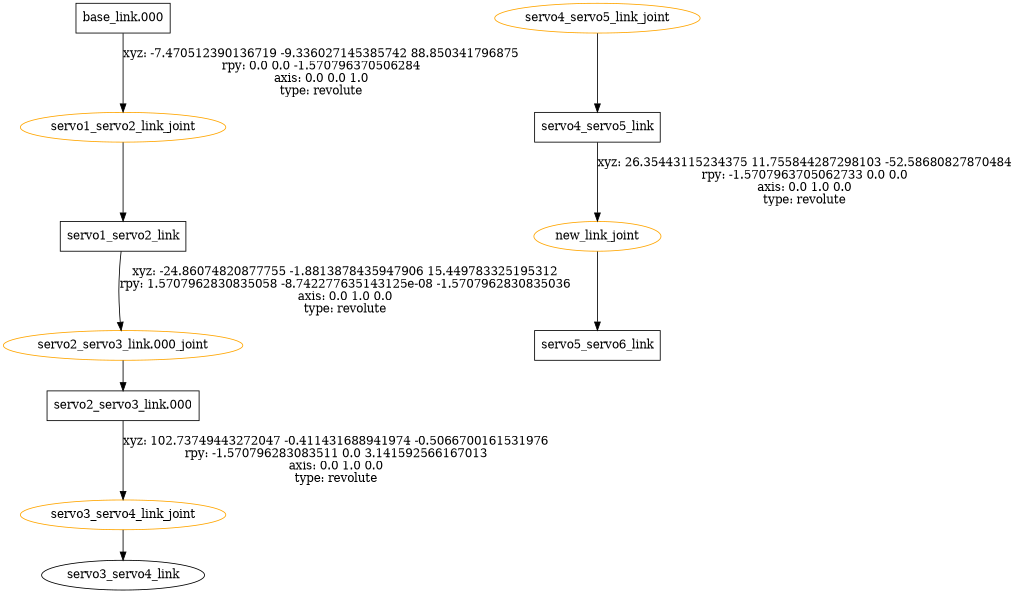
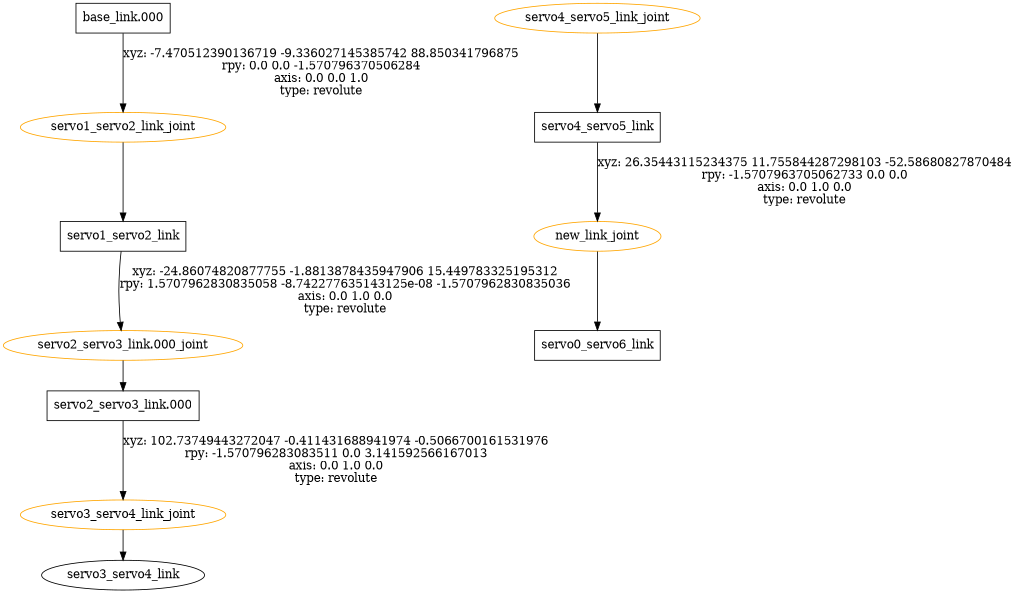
node "servo5_servo6_link": label "servo5_servo6_link" -> "servo0_servo6_link"
